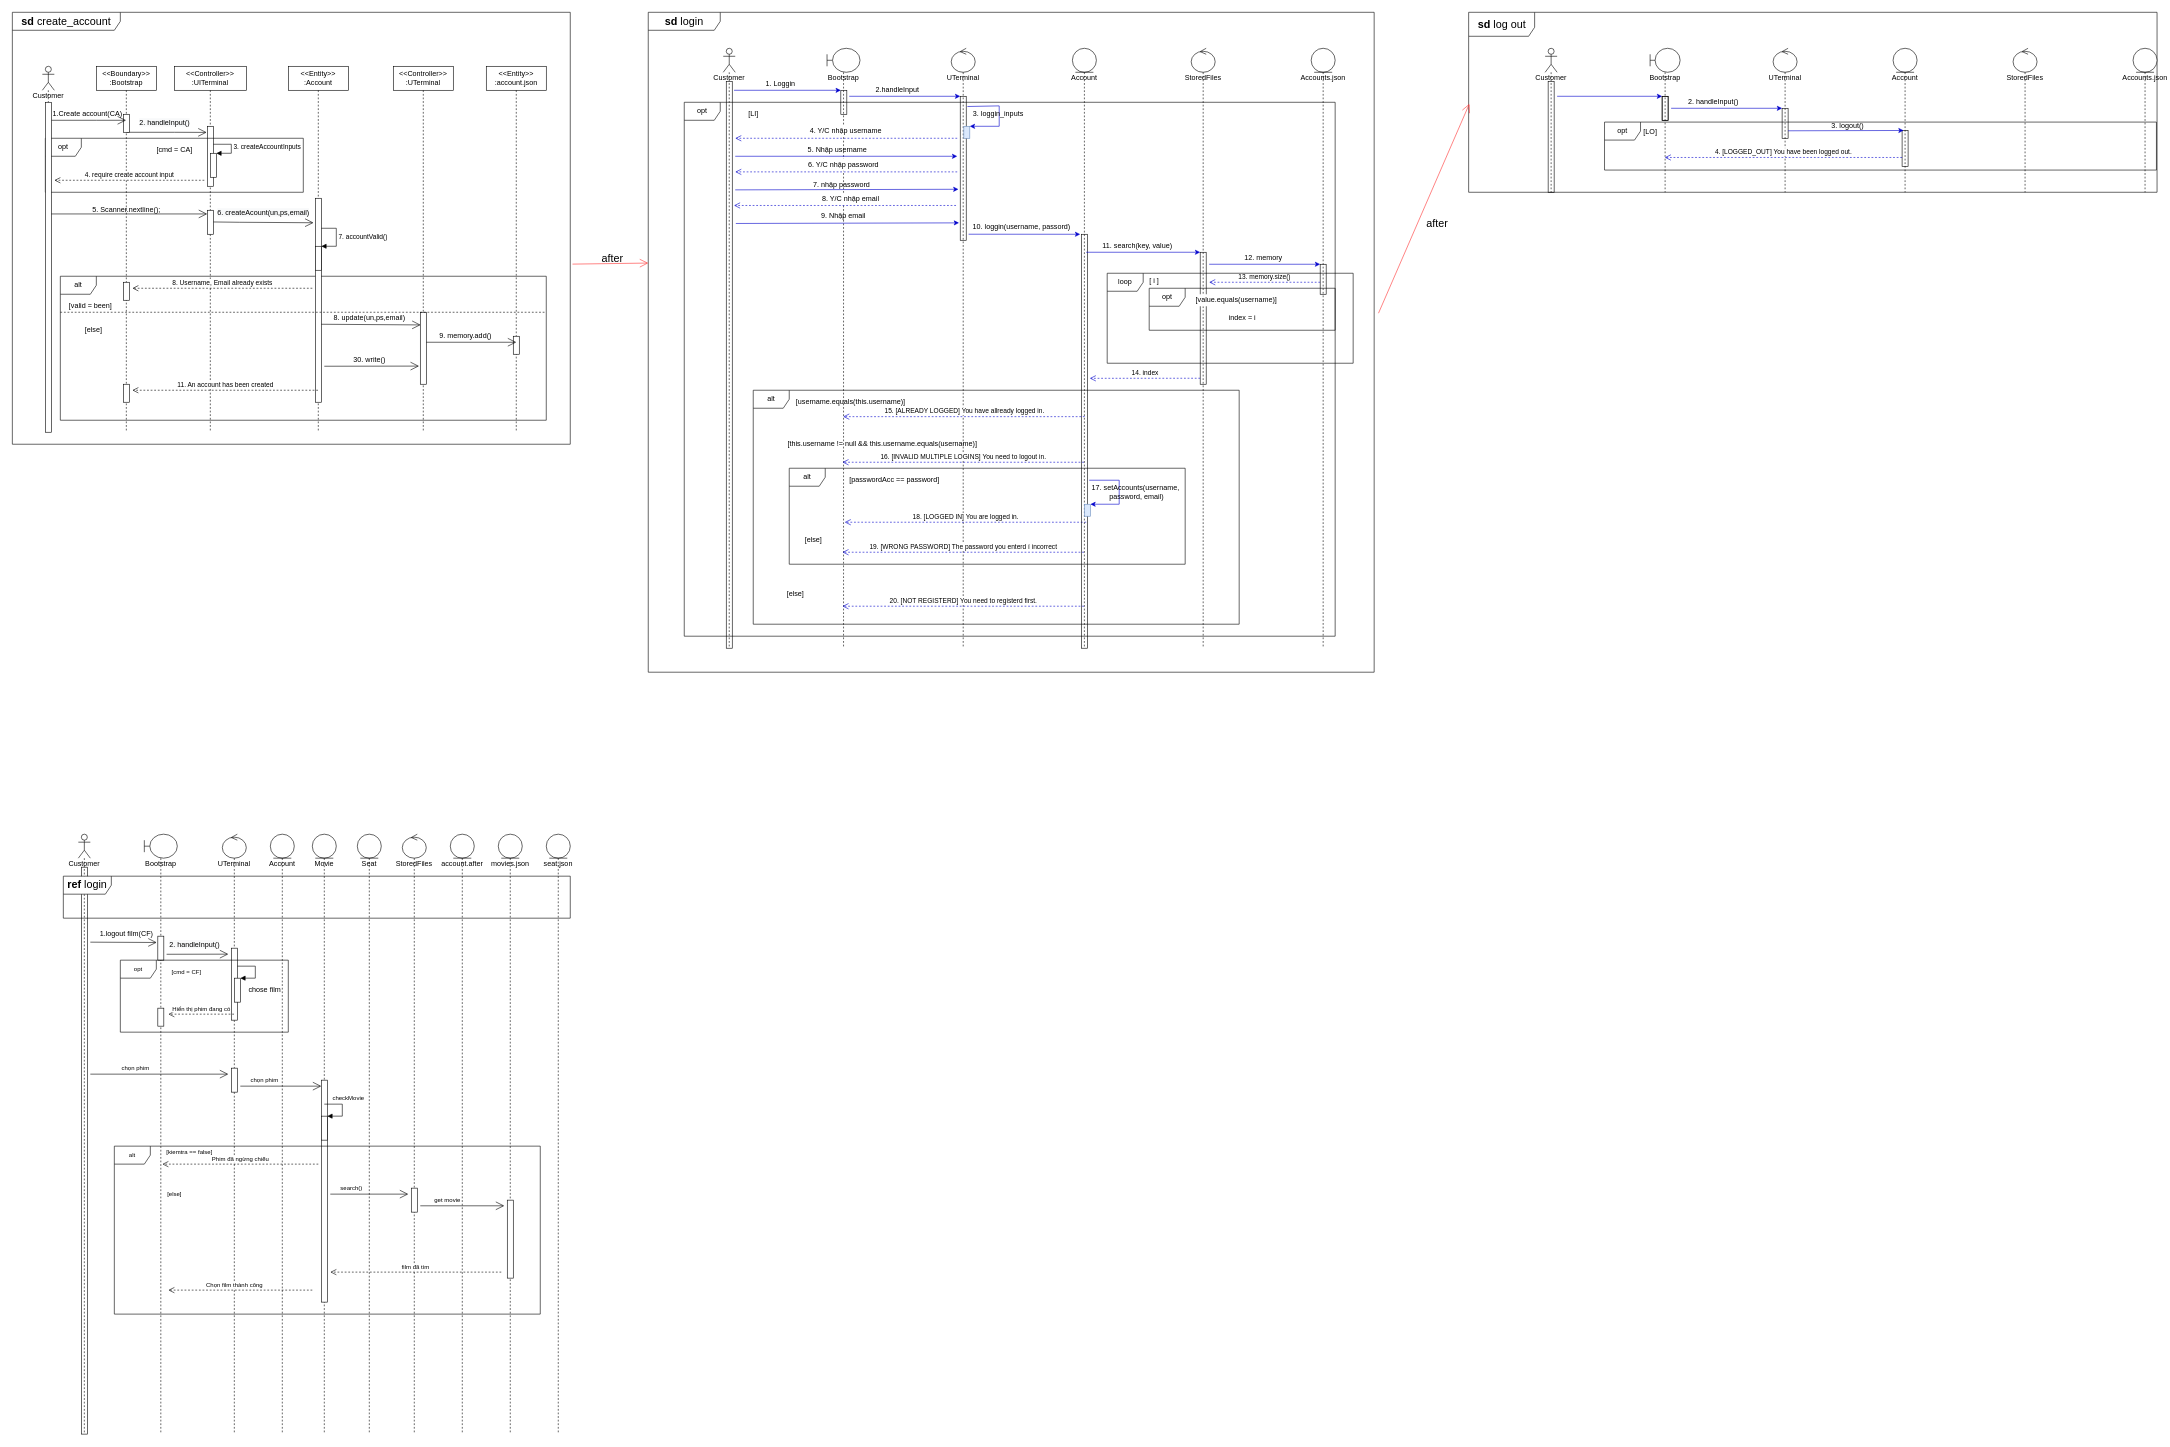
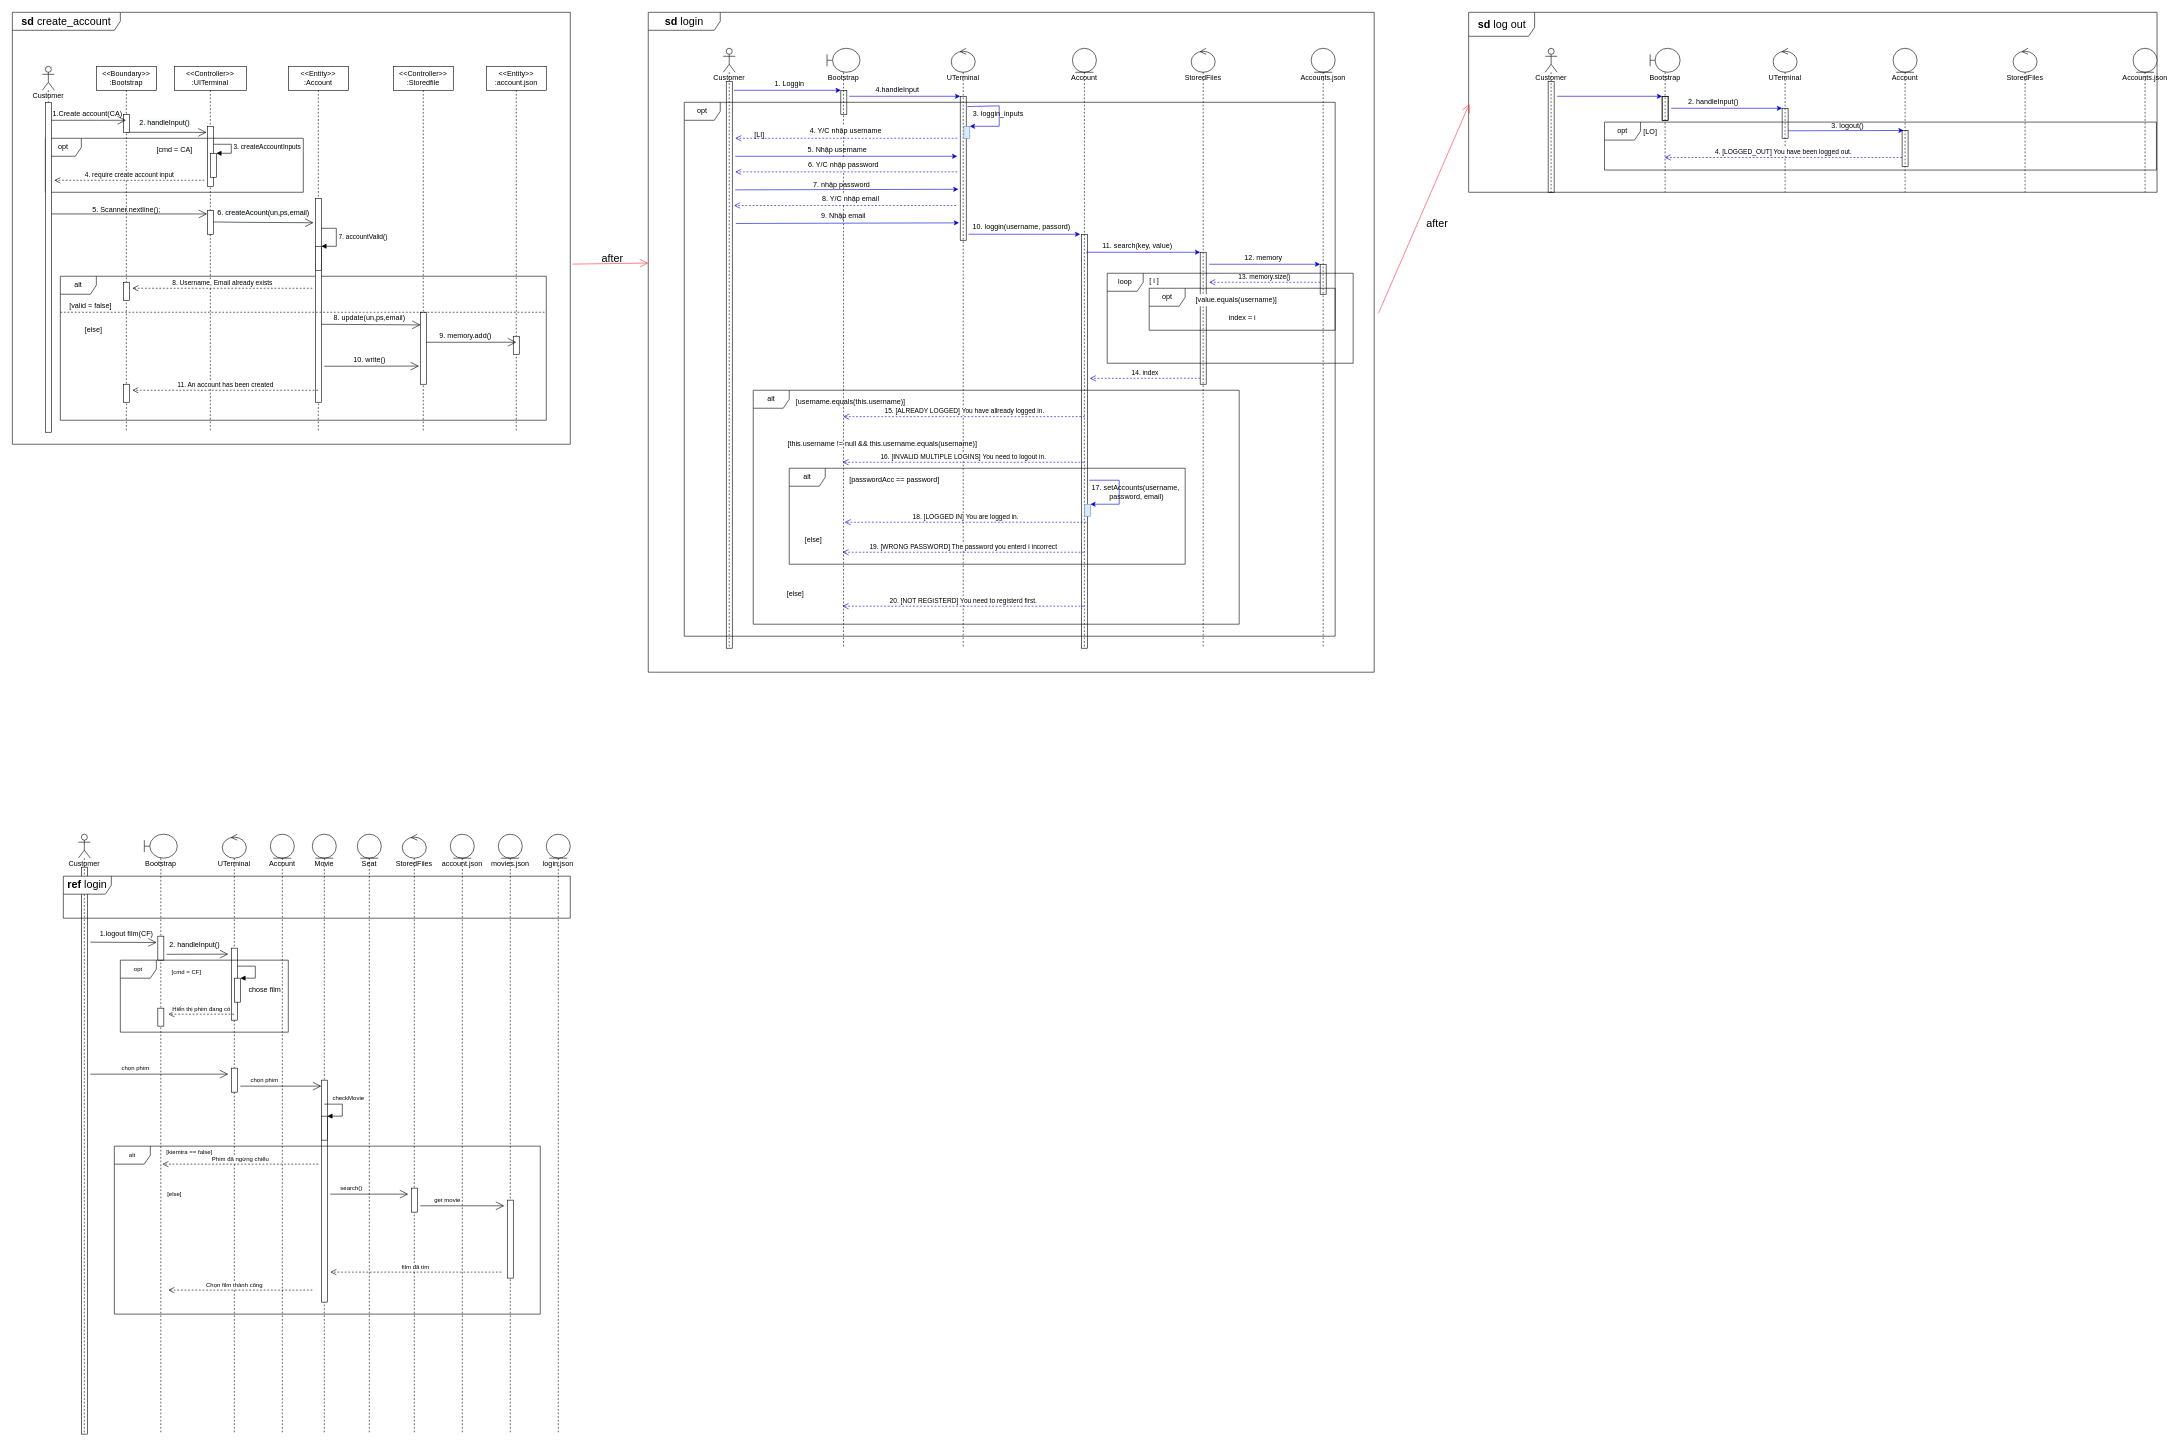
node "<<Controller>> :UTerminal": label "<<Controller>> :UTerminal" -> "<<Controller>> :Storedfile"
node "1. Loggin": moved (780, 84) -> (789, 84)
node "2.handleInput": label "2.handleInput" -> "4.handleInput"
node "[LI]": moved (753, 114) -> (759, 135)
node "[valid = been]": label "[valid = been]" -> "[valid = false]"
node "30. write()": label "30. write()" -> "10. write()"
node "seat.json": label "seat.json" -> "login.json"
node "account.after": label "account.after" -> "account.json"
